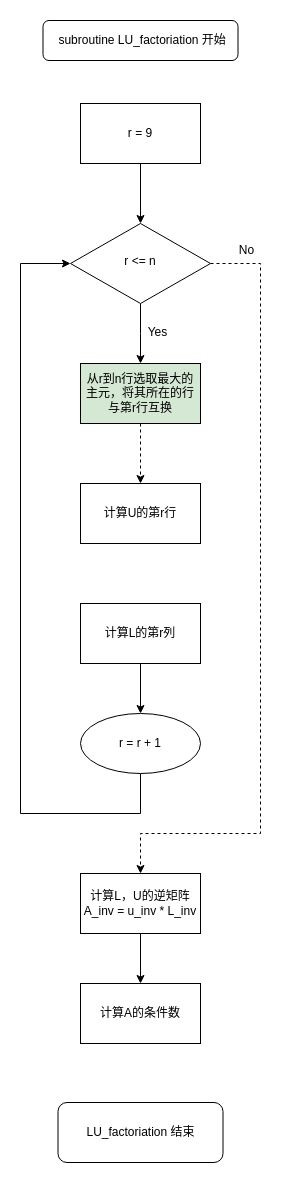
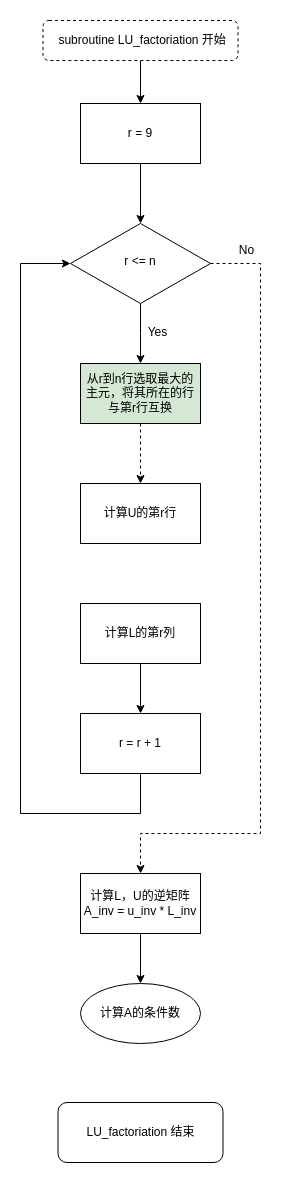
node "subroutine LU_factoriation 开始": style solid -> dashed
edge "subroutine LU_factoriation 开始" -> "r = 9": added
node "r = r + 1": shape ellipse -> rectangle
node "计算A的条件数": shape rectangle -> ellipse
